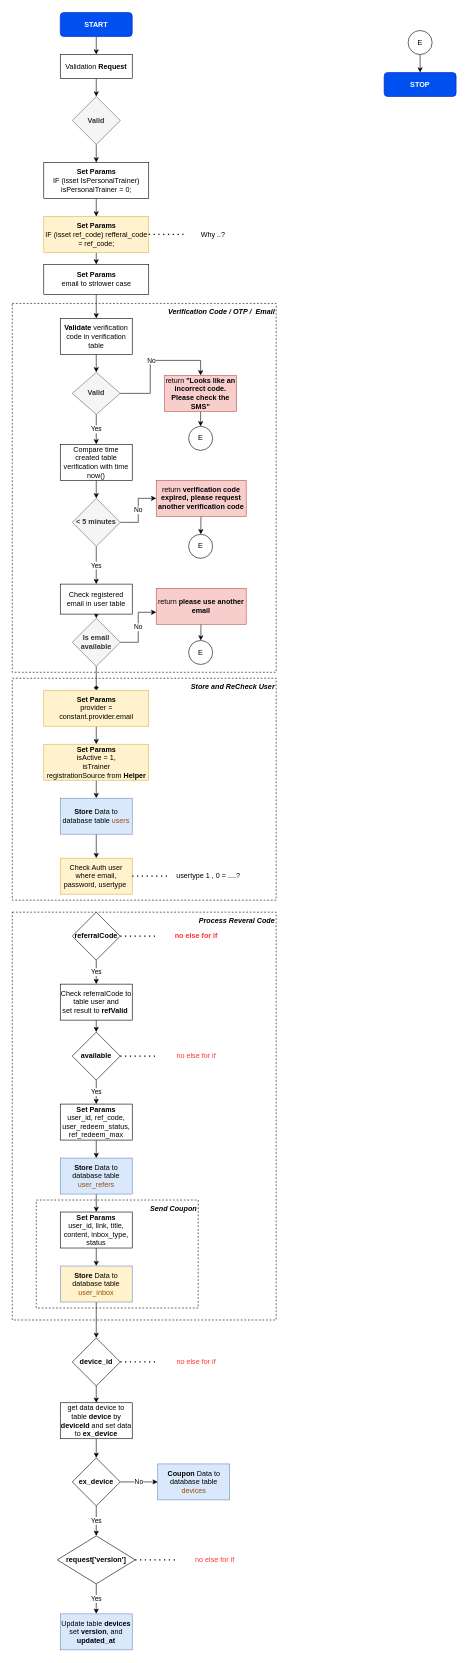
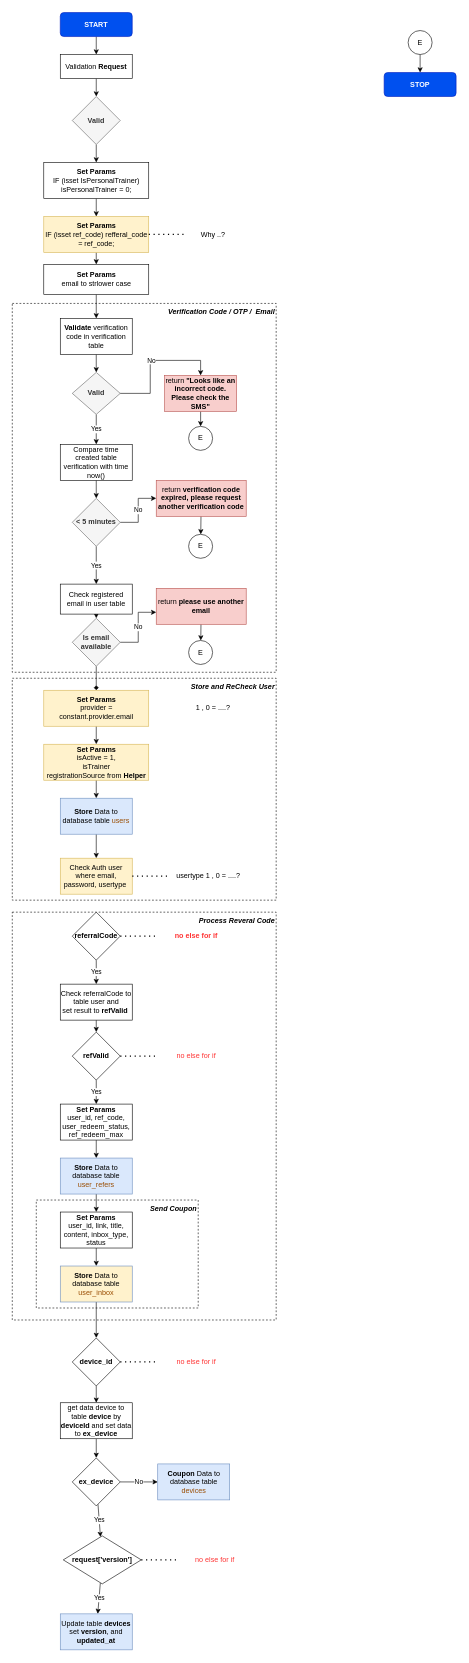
node "1 , 0 = ....?": added
node "available": label "available" -> "refValid"
node "request['version']": moved (96, 1560) -> (102, 1560)
